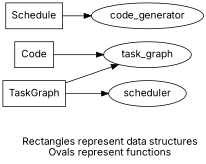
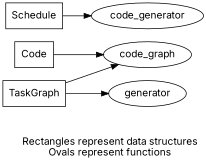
node "task_graph": label "task_graph" -> "code_graph"
node "scheduler": label "scheduler" -> "generator"
